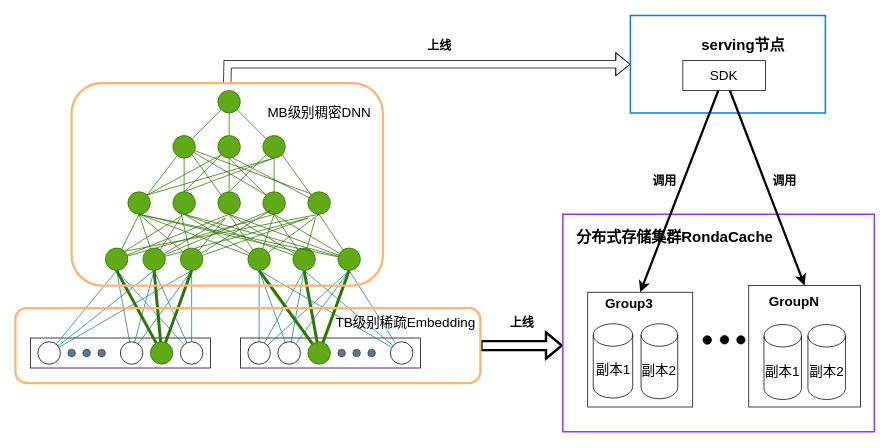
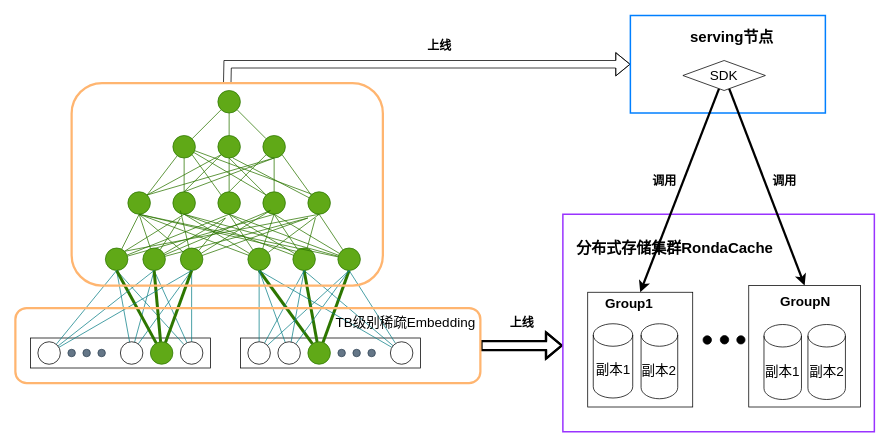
node "serving节点": moved (743, 45) -> (732, 37)
node "SDK": shape rectangle -> diamond
node "MB级别稠密DNN": removed
node "分布式存储集群RondaCache": moved (675, 237) -> (675, 248)
node "GroupN": moved (794, 302) -> (805, 302)
node "Group3": label "Group3" -> "Group1"
